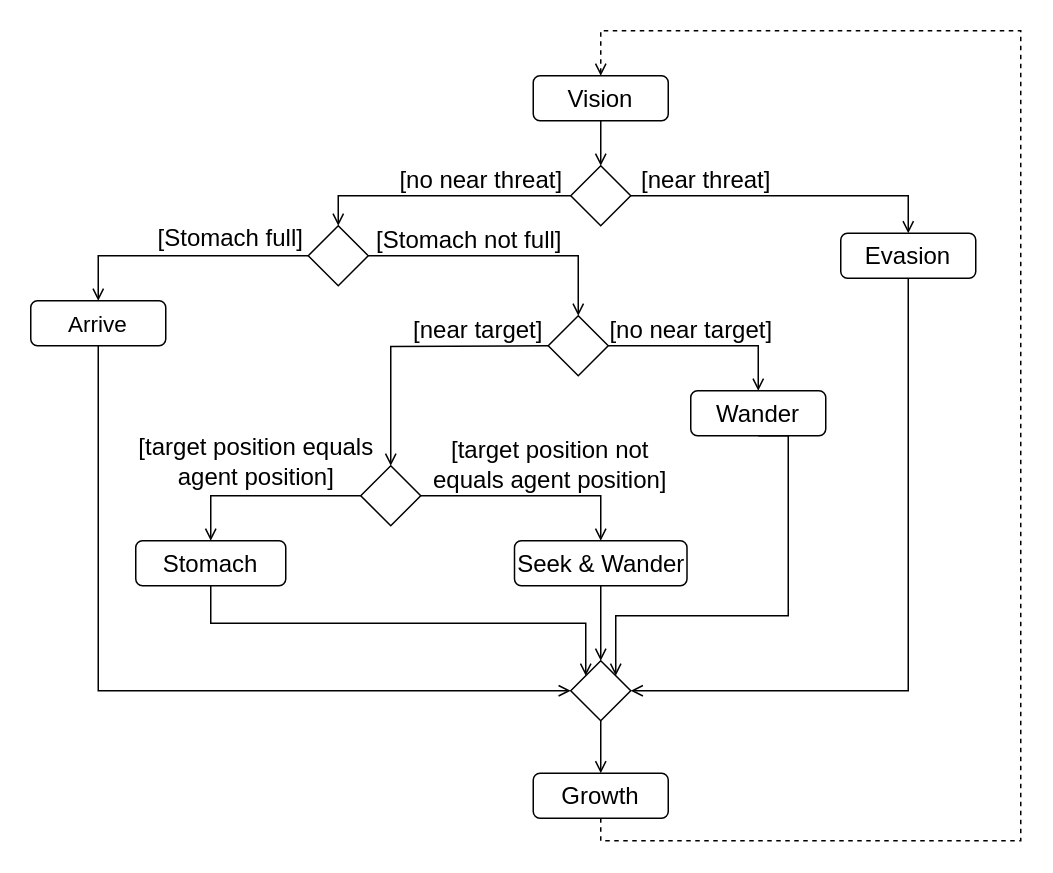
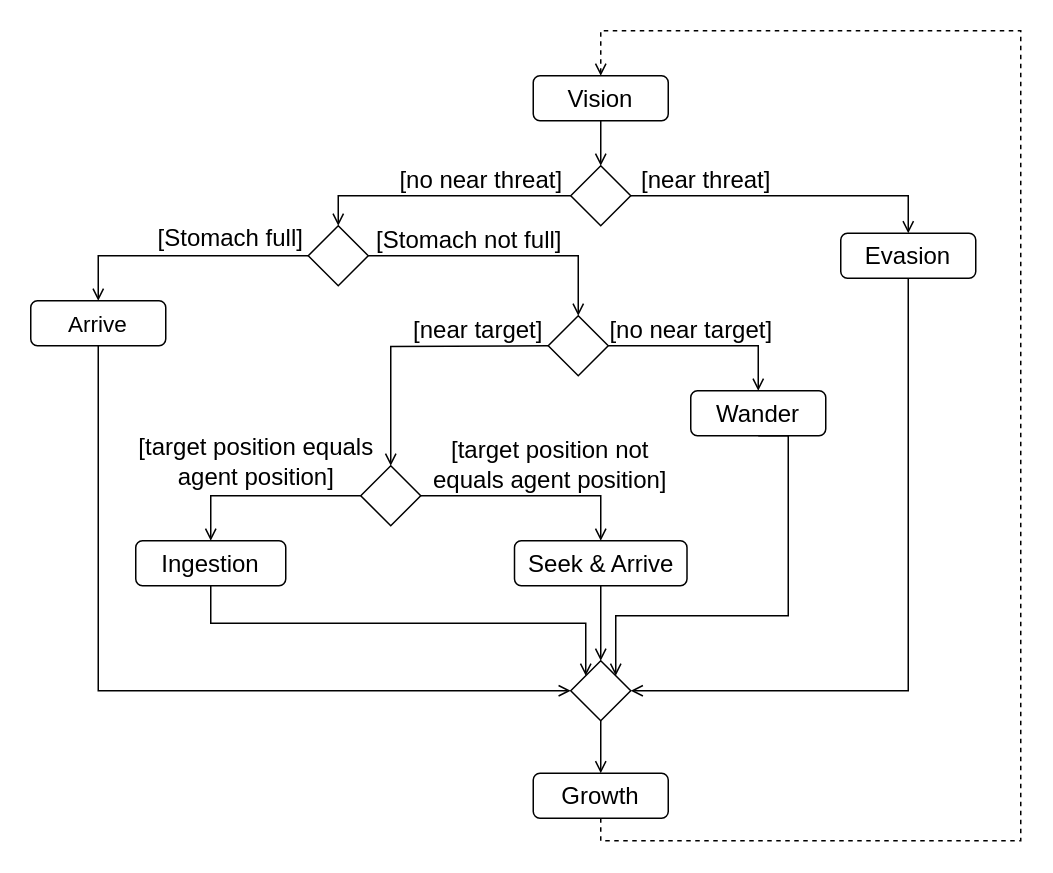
node "Stomach": label "Stomach" -> "Ingestion"
node "Seek & Wander": label "Seek & Wander" -> "Seek & Arrive"
